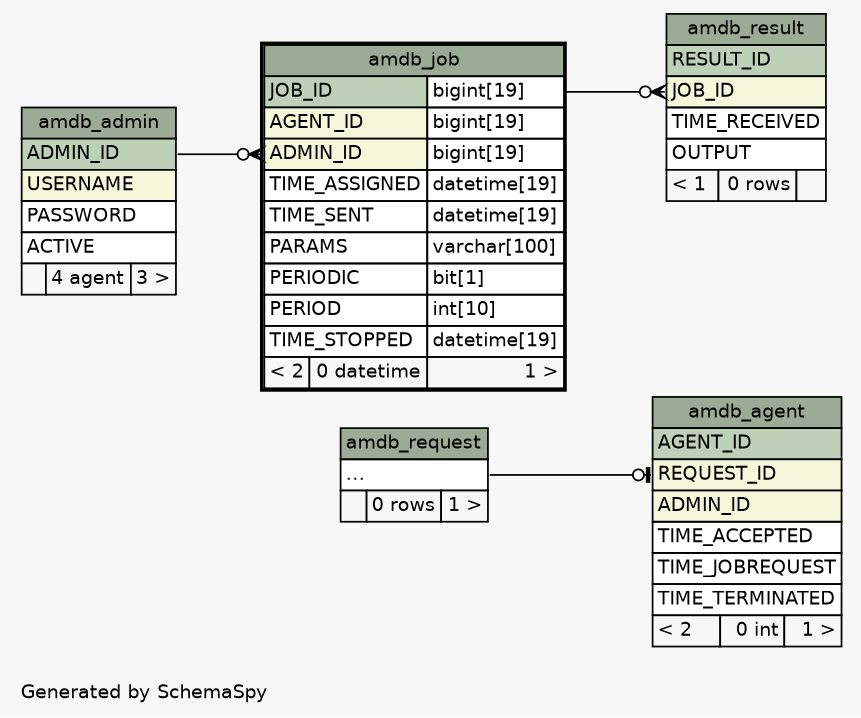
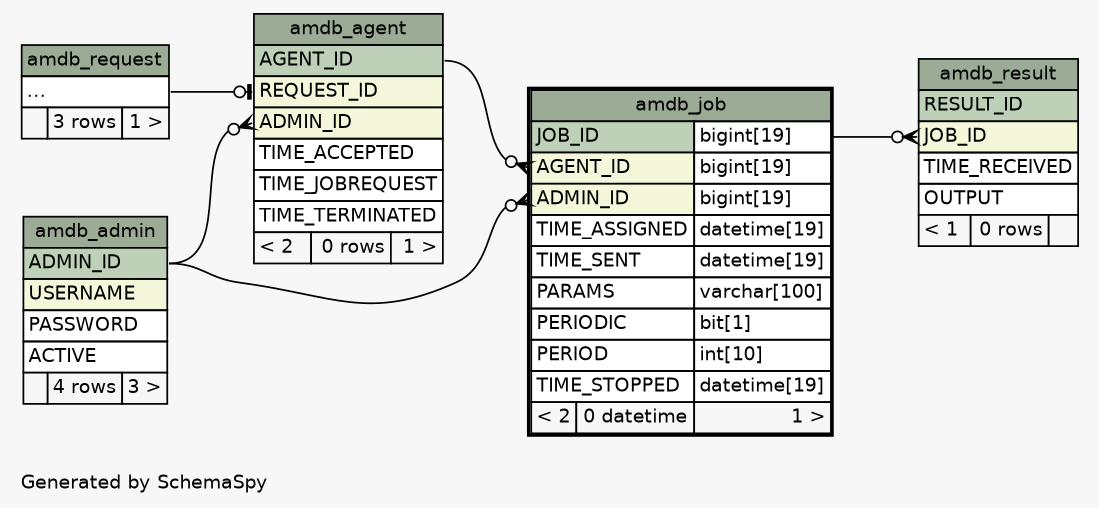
edge "amdb_agent" -> "amdb_job": added
edge "amdb_admin" -> "amdb_agent": added
node "amdb_admin": text "4 agent" -> "4 rows"
node "amdb_request": text "0 rows" -> "3 rows"
node "amdb_agent": text "0 int" -> "0 rows"
